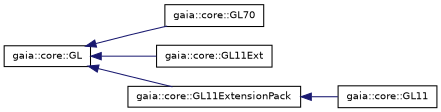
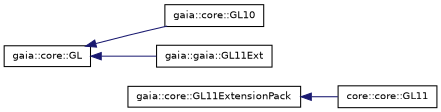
node "gaia::core::GL70": label "gaia::core::GL70" -> "gaia::core::GL10"
node "gaia::core::GL11Ext": label "gaia::core::GL11Ext" -> "gaia::gaia::GL11Ext"
edge "gaia::core::GL11ExtensionPack" -> "gaia::core::GL": removed
node "gaia::core::GL11": label "gaia::core::GL11" -> "core::core::GL11"
